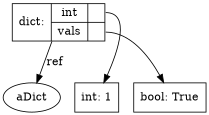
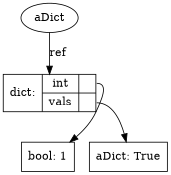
edge "dict:" -> "aDict": reversed
node "int: 1": label "int: 1" -> "bool: 1"
node "bool: True": label "bool: True" -> "aDict: True"
